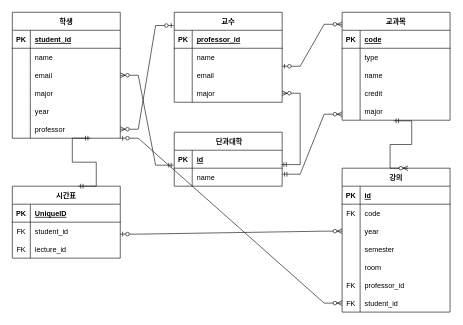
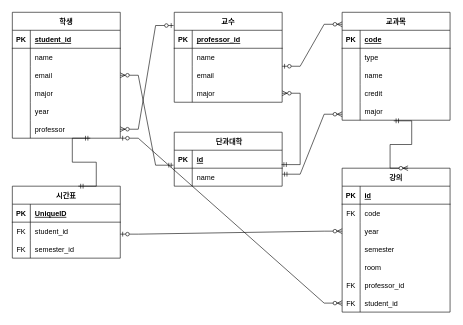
node "lecture_id": label "lecture_id" -> "semester_id"
